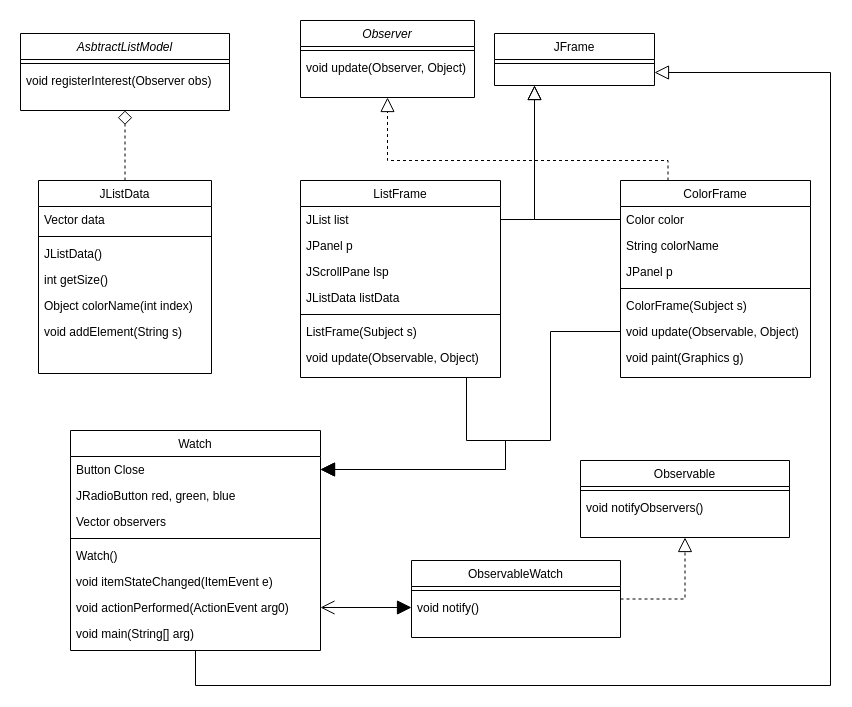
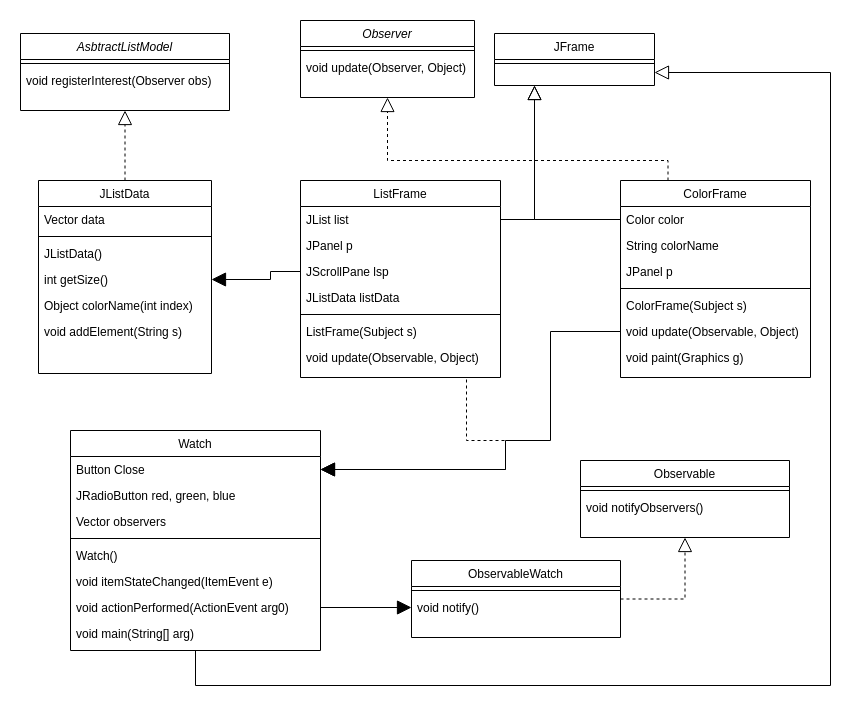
edge "JListData" -> "AsbtractListModel": arrowhead diamond -> block
edge "JScrollPane lsp" -> "int getSize()": added
edge "ListFrame" -> "Button Close": style solid -> dashed
edge "void actionPerformed(ActionEvent arg0)" -- "void notify()": arrowhead open -> none
